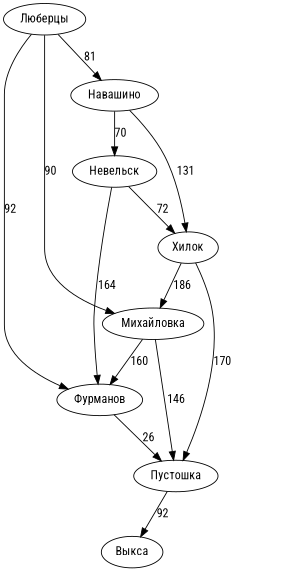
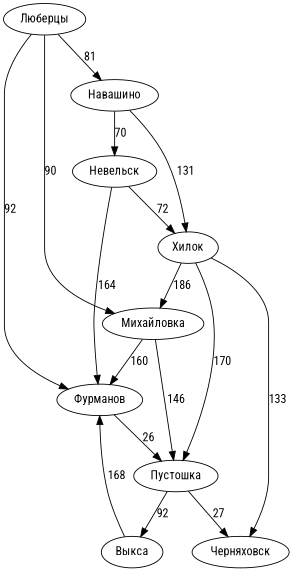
edge "Выкса" -> "Фурманов": added, label "168"
node "Черняховск": added
